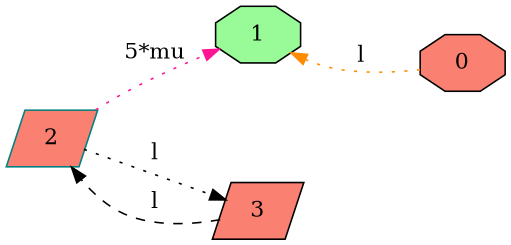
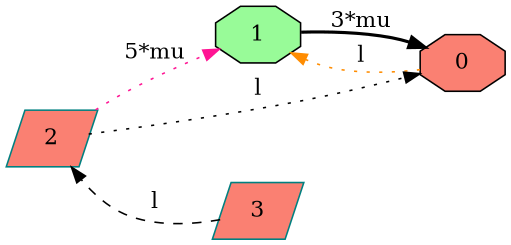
edge "1" -> "0": added, label "3*mu"
edge "2" -> "3": now "2" -> "0"
node "3": color black -> teal
